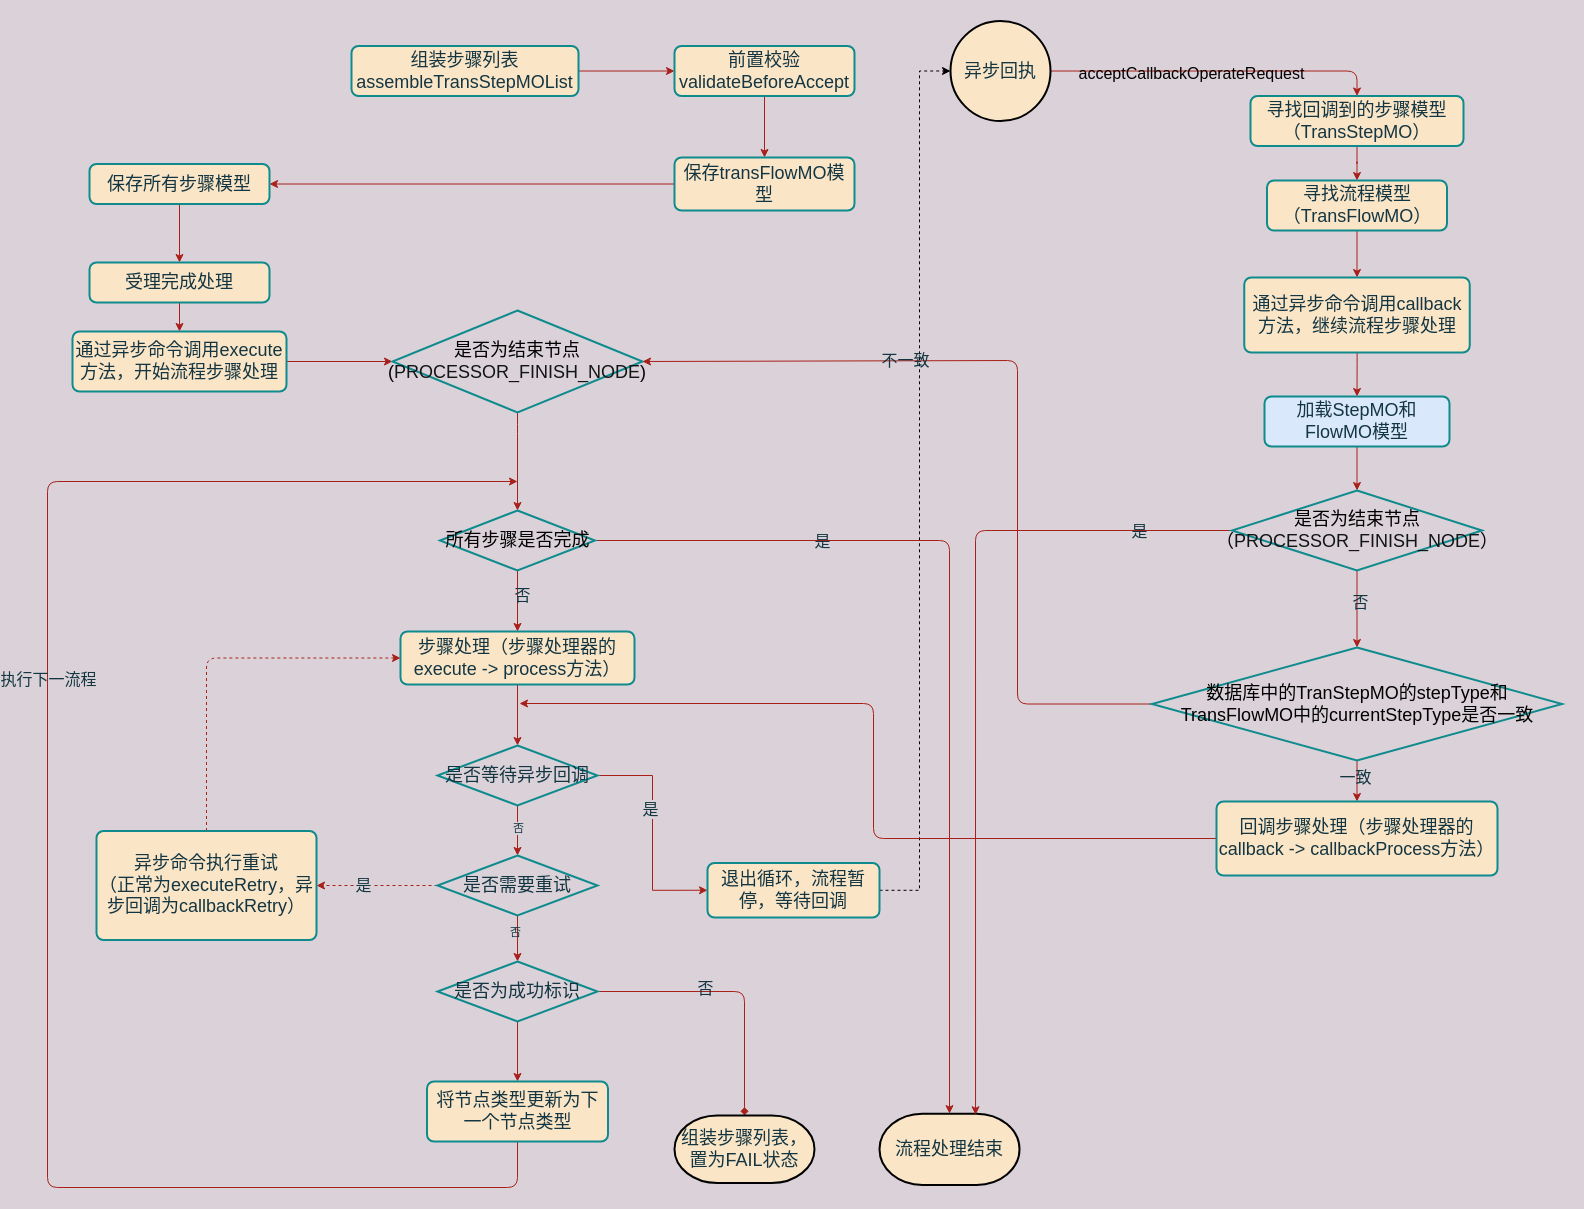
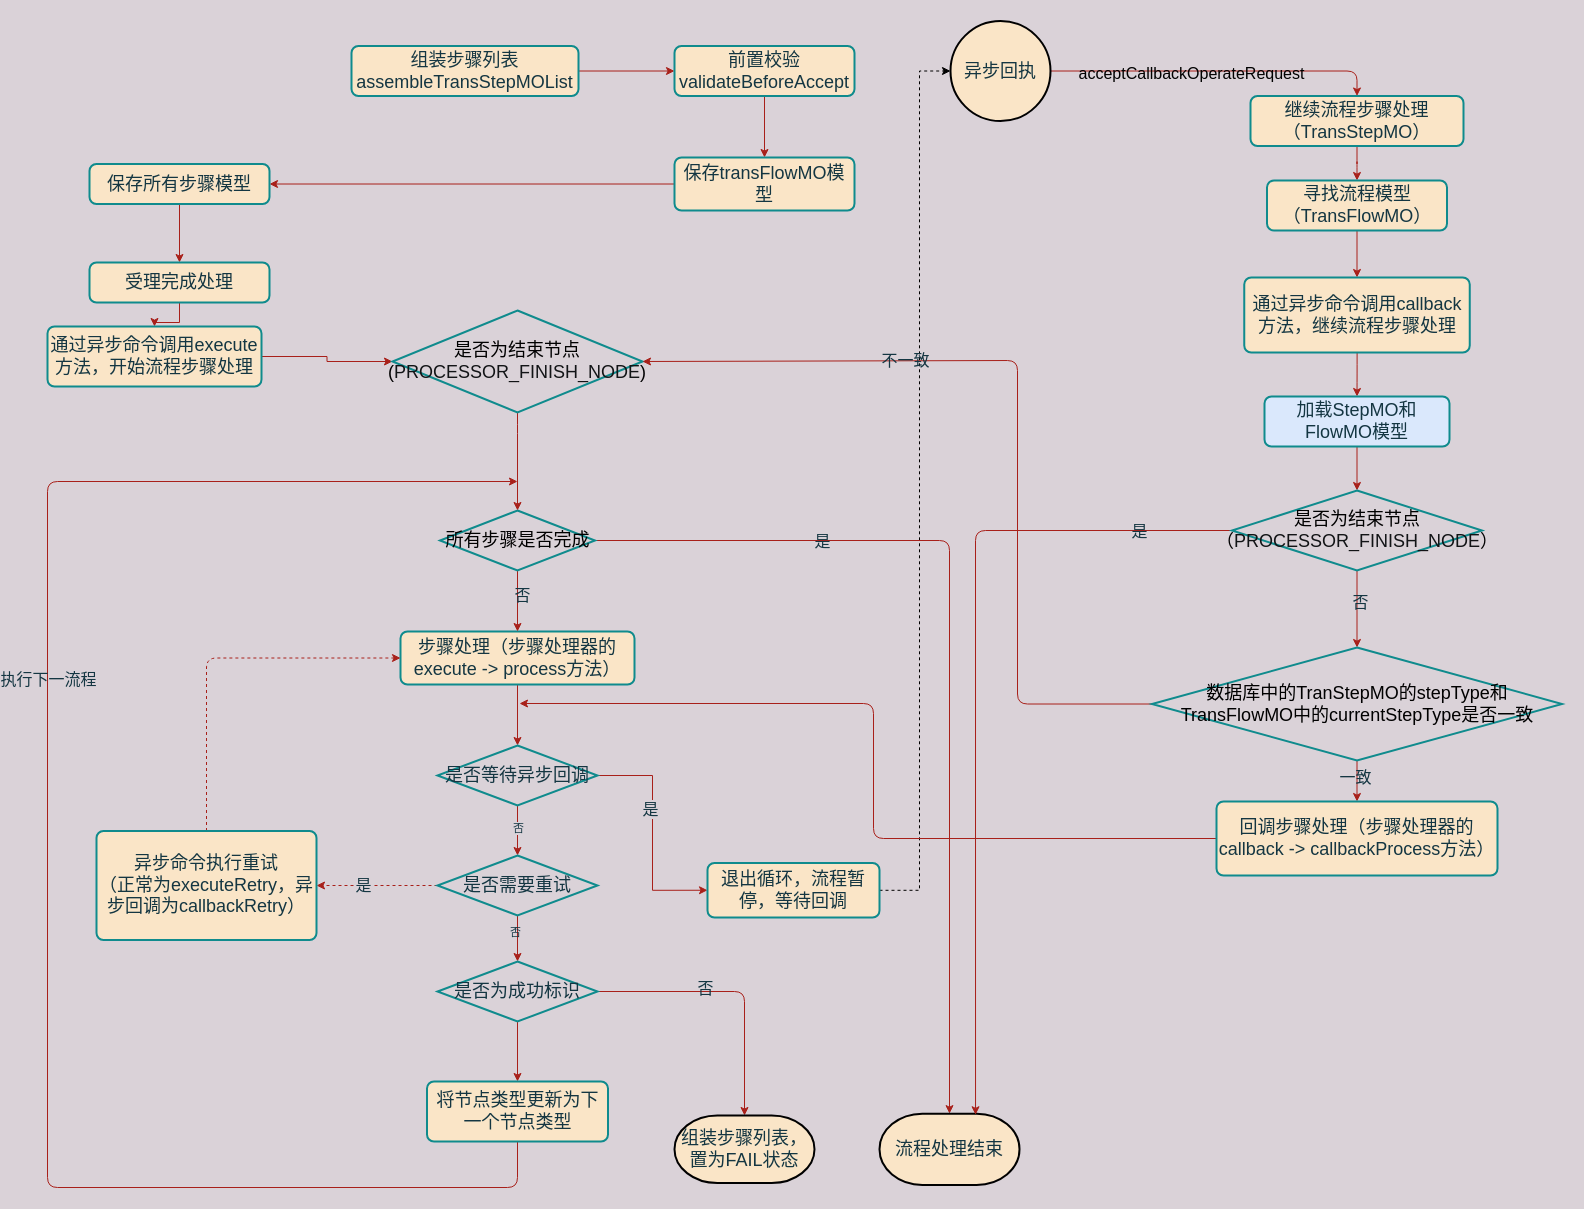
node "寻找回调到的步骤模型 （TransStepMO）": label "寻找回调到的步骤模型 （TransStepMO）" -> "继续流程步骤处理 （TransStepMO）"
node "通过异步命令调用execute方法，开始流程步骤处理": moved (180, 362) -> (155, 357)
edge "是否为成功标识" -> "组装步骤列表，置为FAIL状态": arrowhead diamond -> classic
